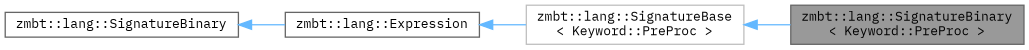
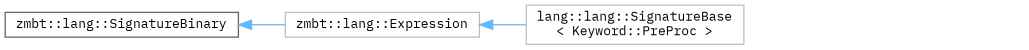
node "zmbt::lang::Expression": color gray40 -> grey75
node "zmbt::lang::SignatureBase < Keyword::PreProc >": label "zmbt::lang::SignatureBase < Keyword::PreProc >" -> "lang::lang::SignatureBase < Keyword::PreProc >"
node "zmbt::lang::SignatureBinary < Keyword::PreProc >": removed
